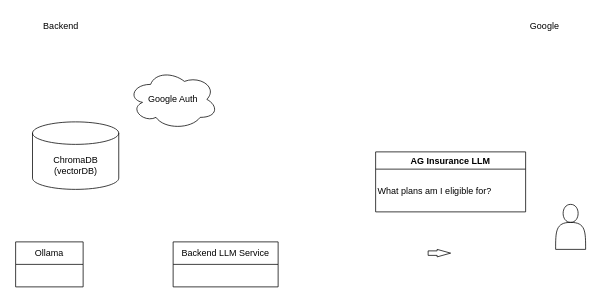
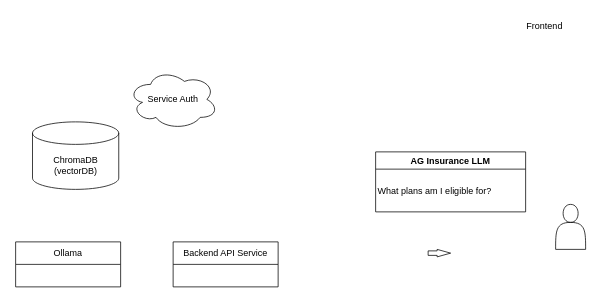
node "Backend": removed
node "Google": label "Google" -> "Frontend"
node "Google Auth": label "Google Auth" -> "Service Auth"
node "Backend LLM Service": label "Backend LLM Service" -> "Backend API Service"
node "Ollama": size 68x45 -> 105x45
